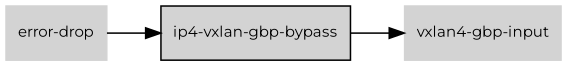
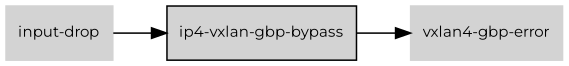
node "error-drop": label "error-drop" -> "input-drop"
node "vxlan4-gbp-input": label "vxlan4-gbp-input" -> "vxlan4-gbp-error"
